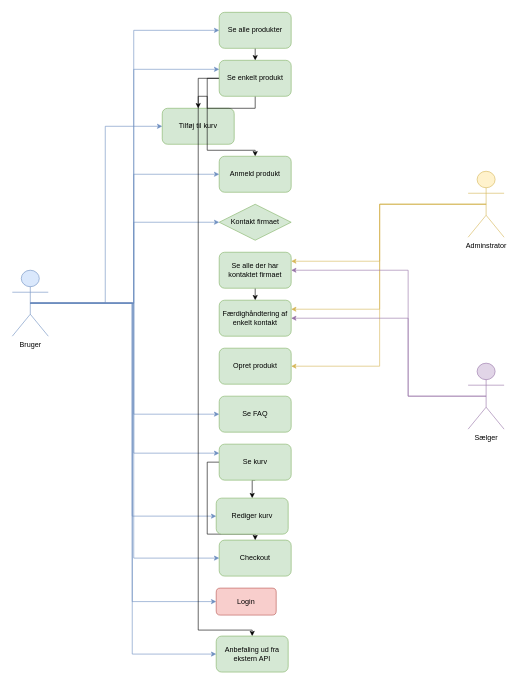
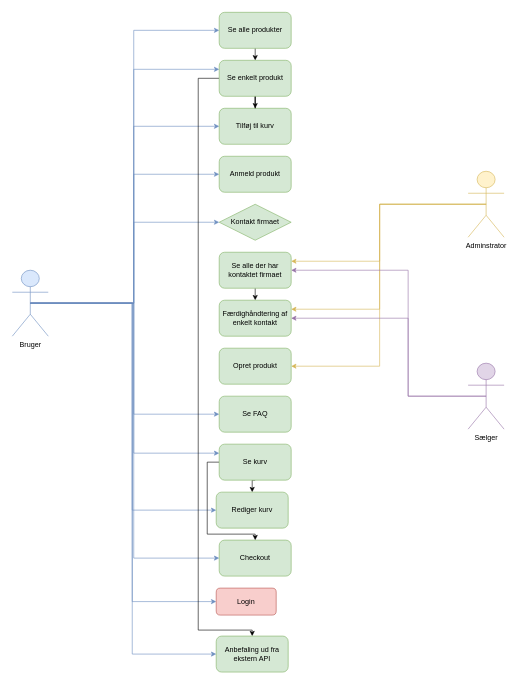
node "Tilføj til kurv": moved (198, 126) -> (255, 126)
edge "Se enkelt produkt" -> "Anmeld produkt": removed
node "Rediger kurv": moved (252, 516) -> (252, 510)
